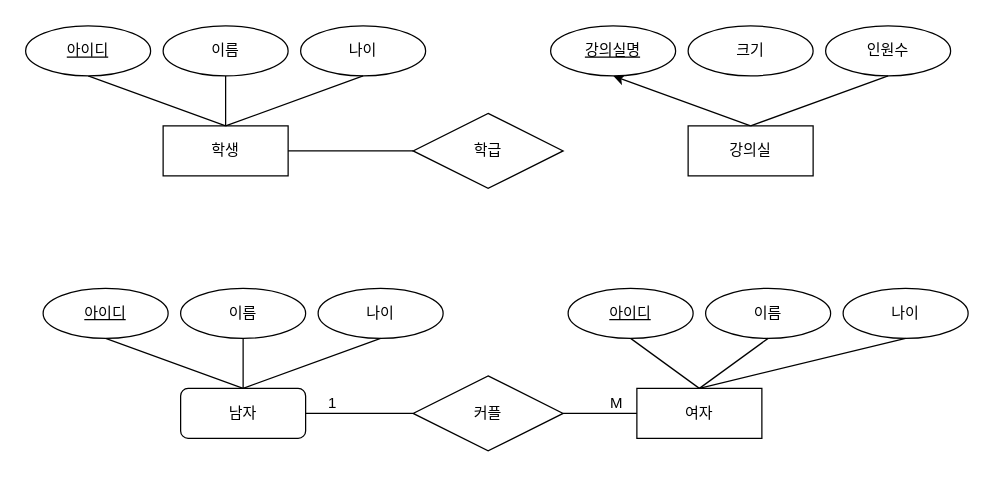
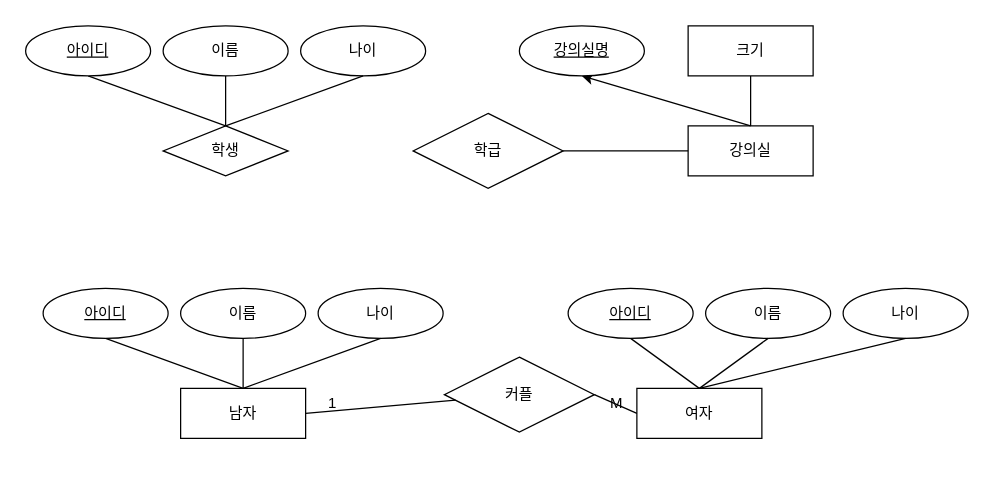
node "강의실명": moved (613, 51) -> (582, 51)
node "크기": shape ellipse -> rectangle
node "인원수": removed
edge "크기" -- "강의실": added
edge "인원수" -- "강의실": removed
node "학생": shape rectangle -> diamond
edge "학생" -- "학급": removed
edge "학급" -- "강의실": added
node "남자": shape rounded rectangle -> rectangle
node "커플": moved (488, 413) -> (519, 394)
